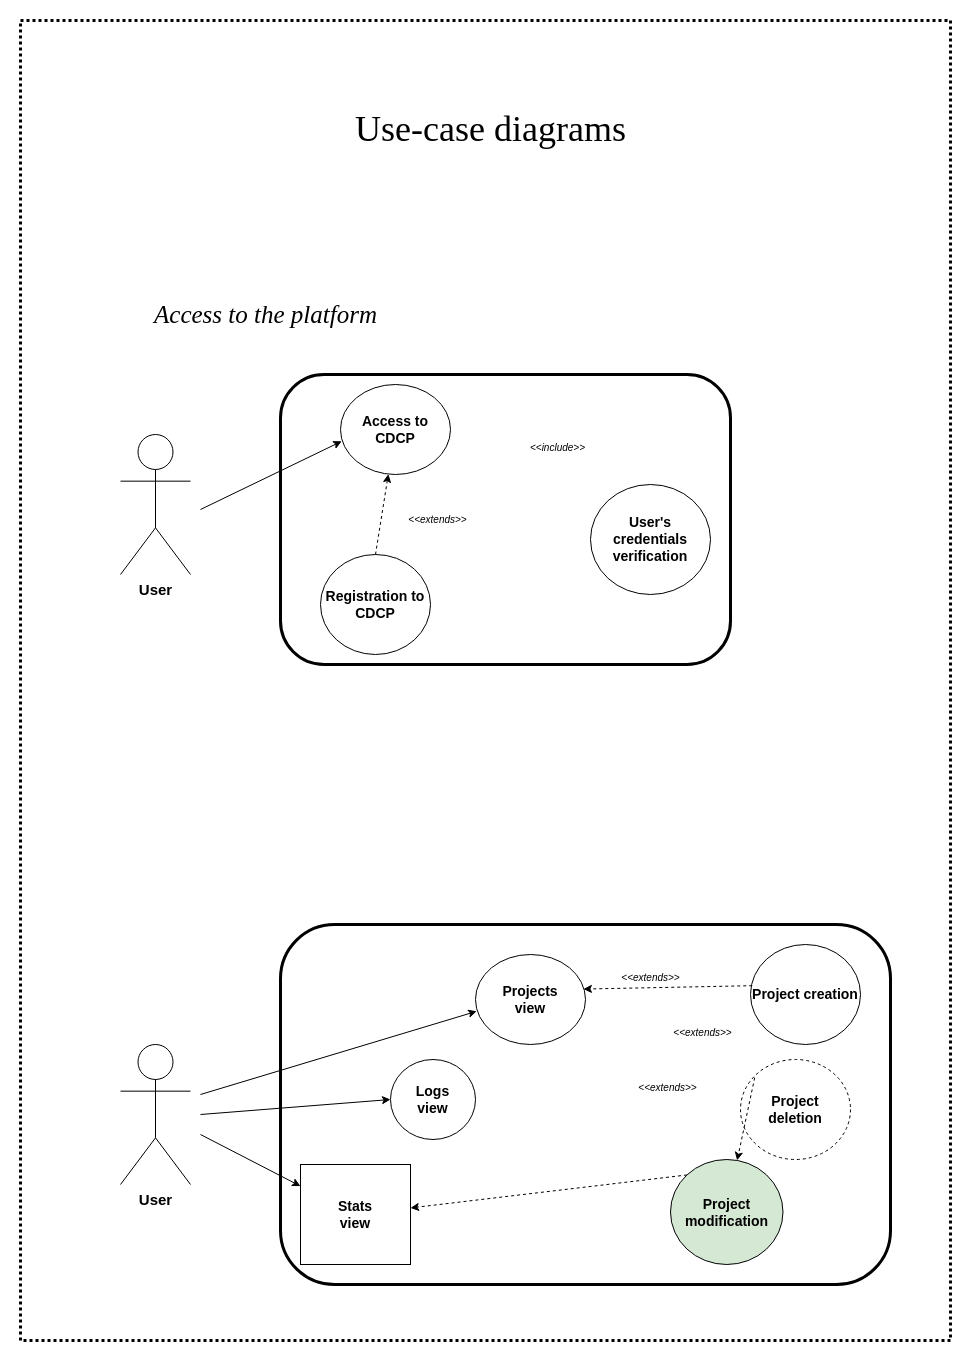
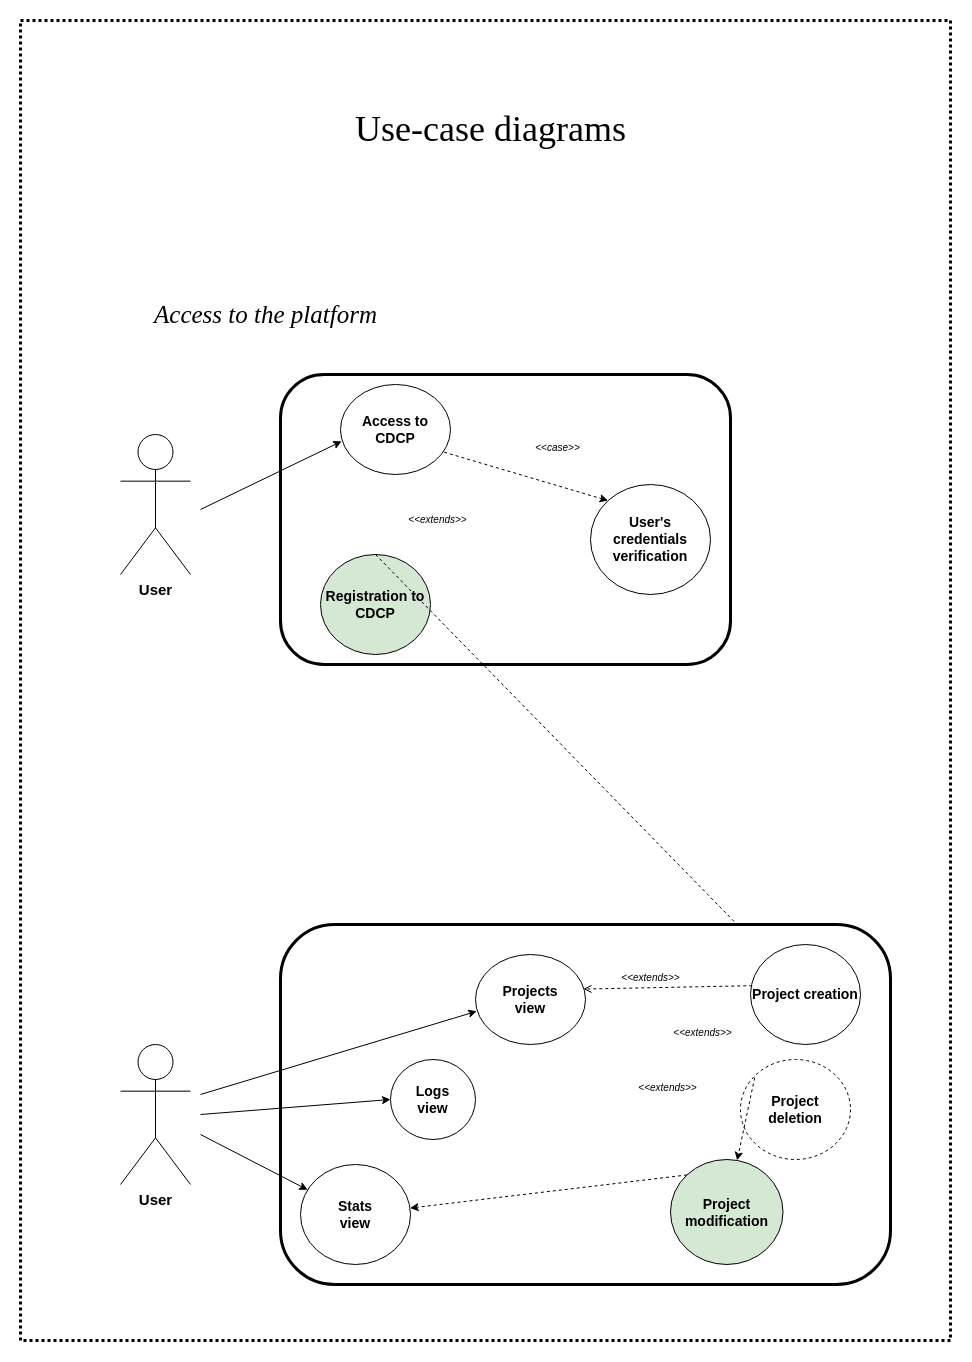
node "<<include>>": label "<<include>>" -> "<<case>>"
edge "Access to CDCP" -> "User's credentials verification": added
edge "Registration to CDCP" -> "Access to CDCP": now "Registration to CDCP" -> "Project creation"
node "Registration to CDCP": fillcolor #ffffff -> #d5e8d4
edge "Project creation" -> "Projects view": arrowhead classic -> open
node "Stats view": shape rectangle -> ellipse
